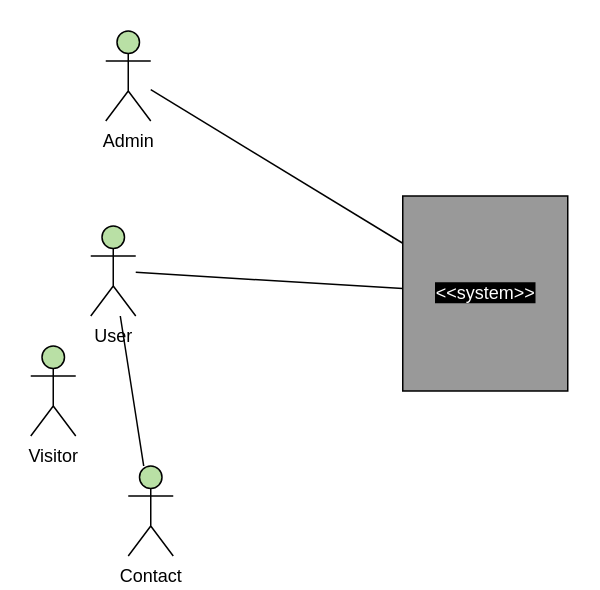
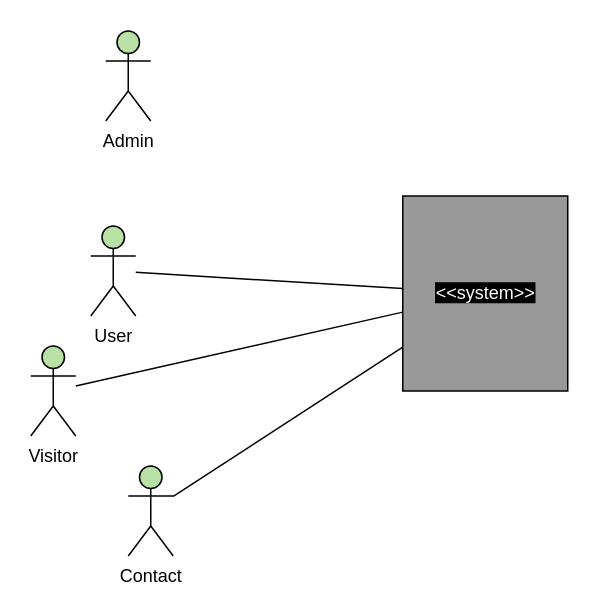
edge "Admin" -- "<<system>>": removed
edge "<<system>>" -- "Visitor": added
edge "User" -- "Contact": now "<<system>>" -- "Contact"
